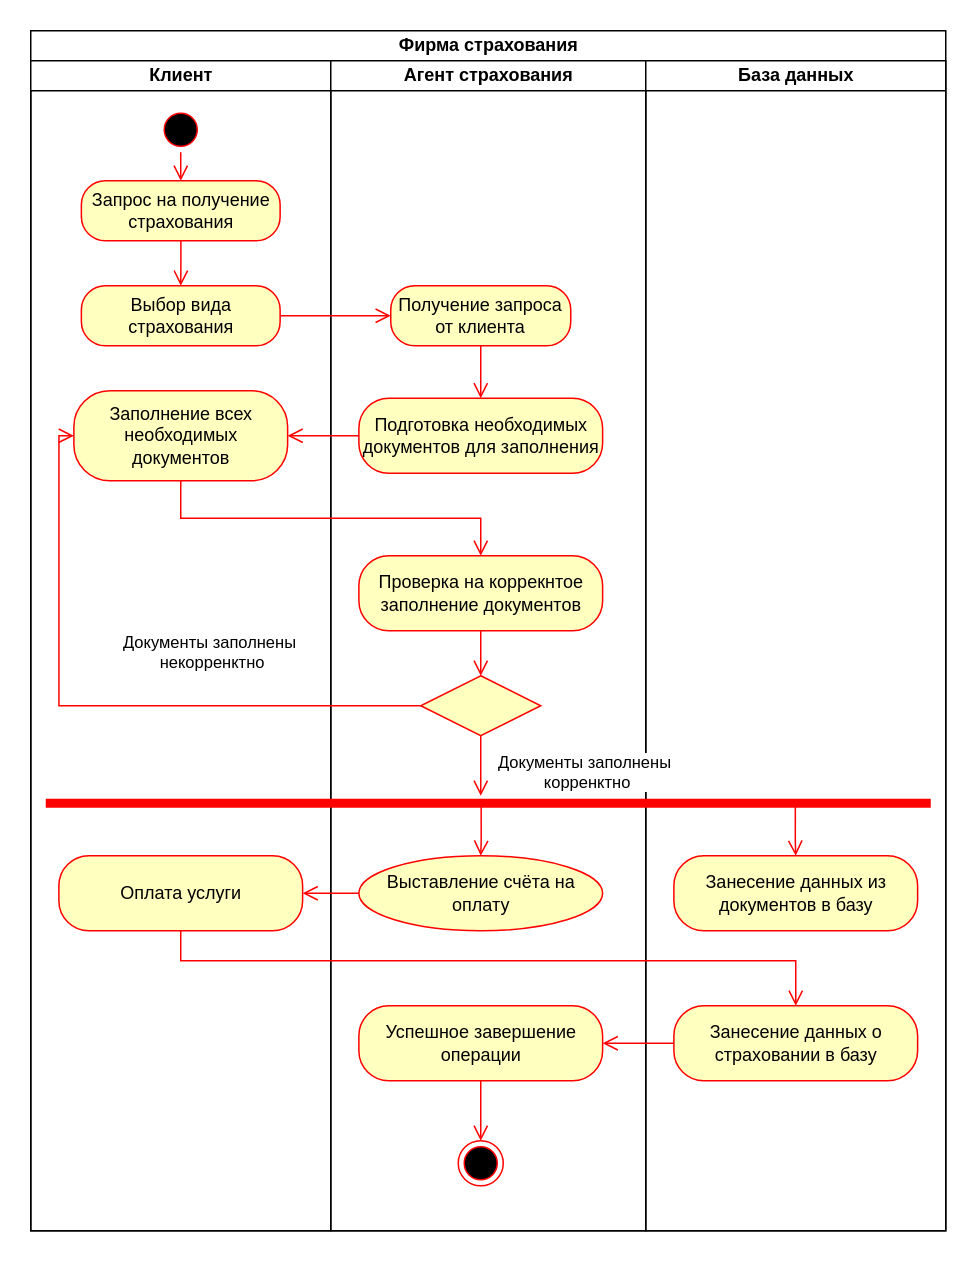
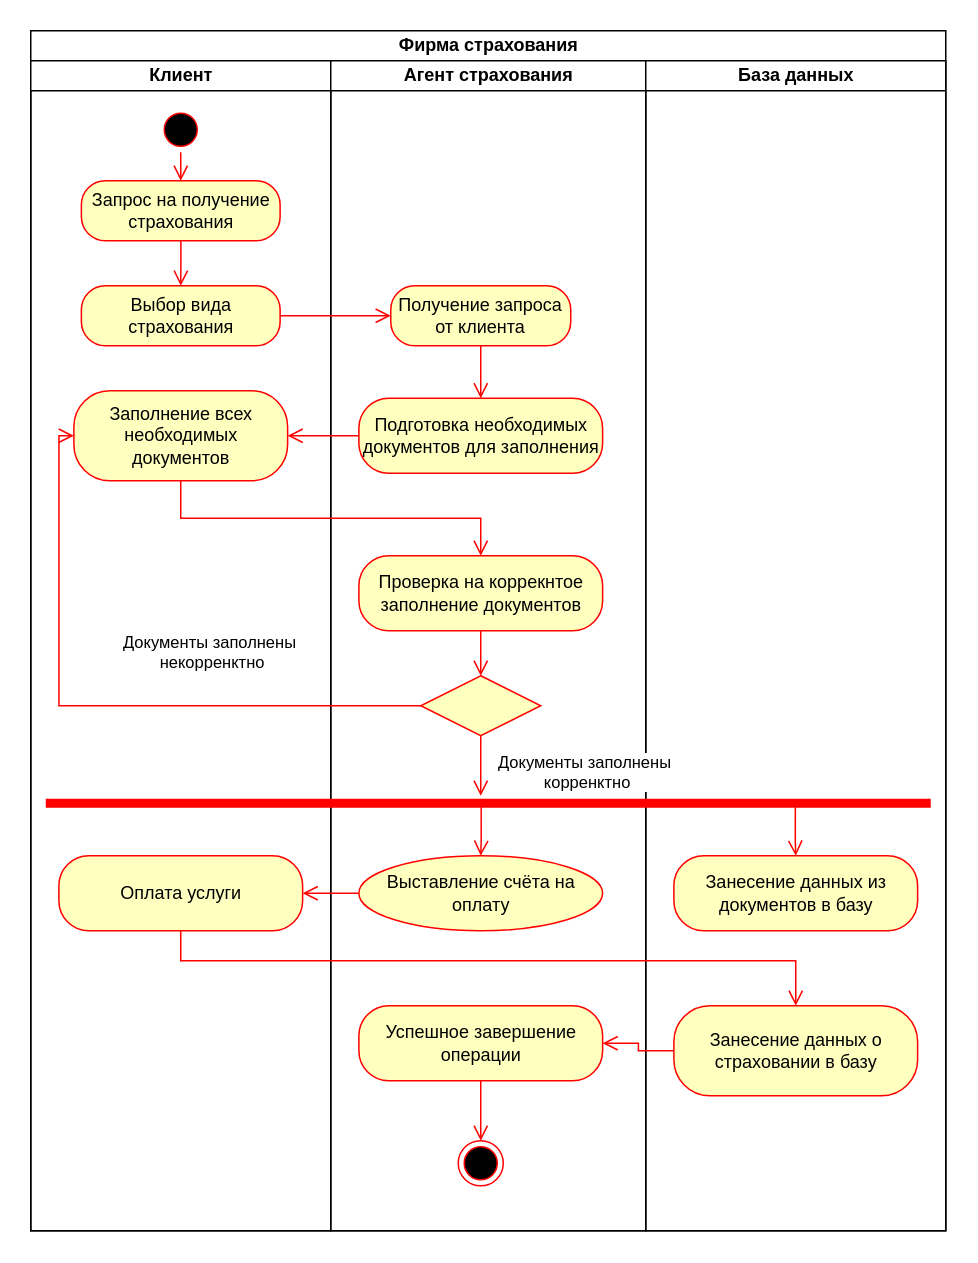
node "Занесение данных о страховании в базу": size 244x75 -> 244x90
